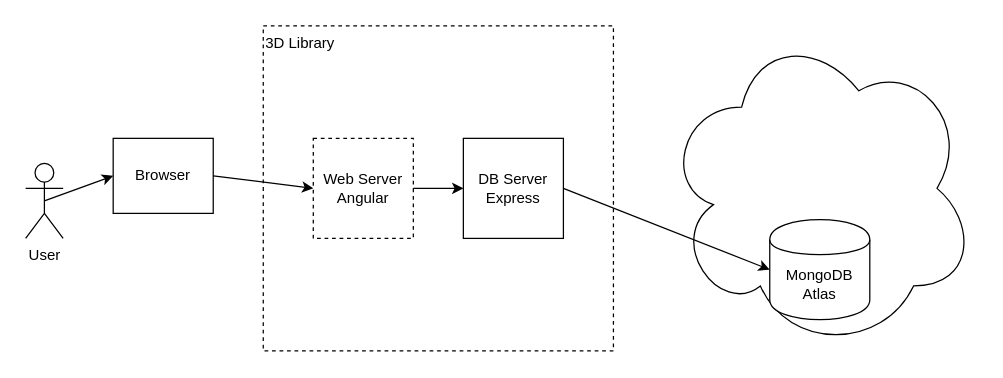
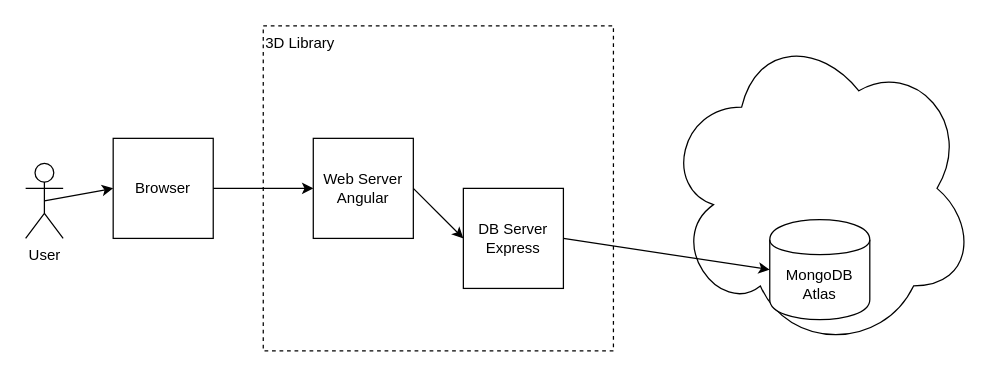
node "Browser": size 100x75 -> 100x100
node "Web Server Angular": style dashed -> solid
node "DB Server Express": moved (513, 188) -> (513, 238)
